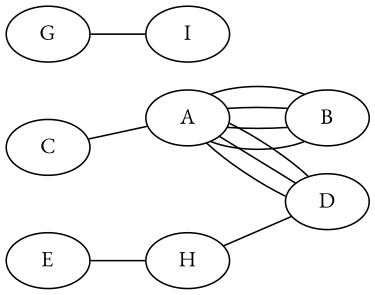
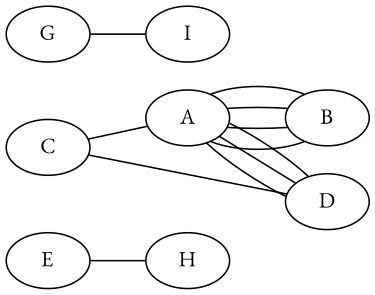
edge "D" -- "H": now "D" -- "C"
